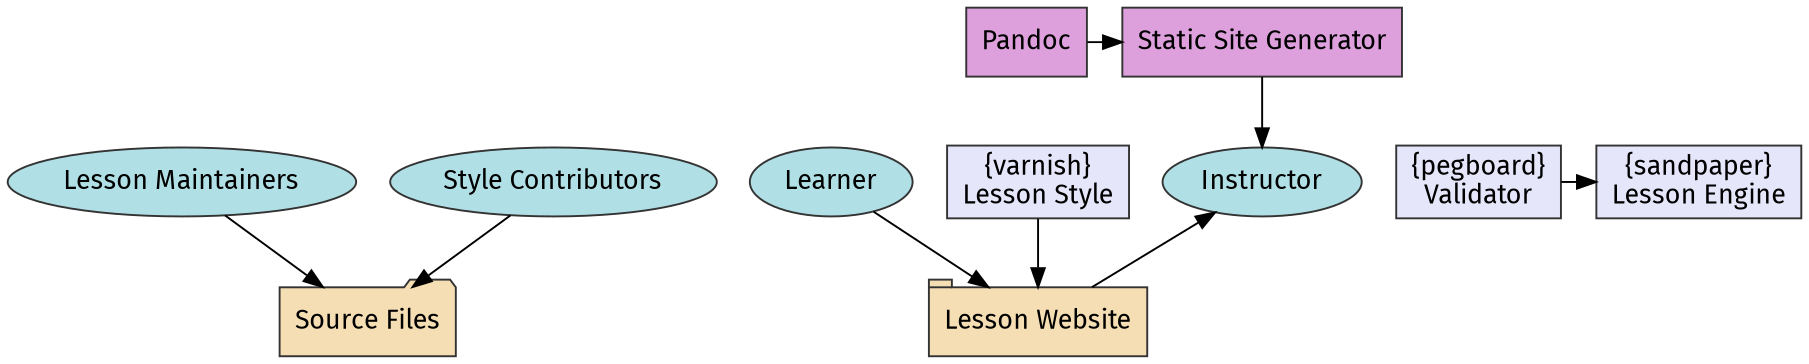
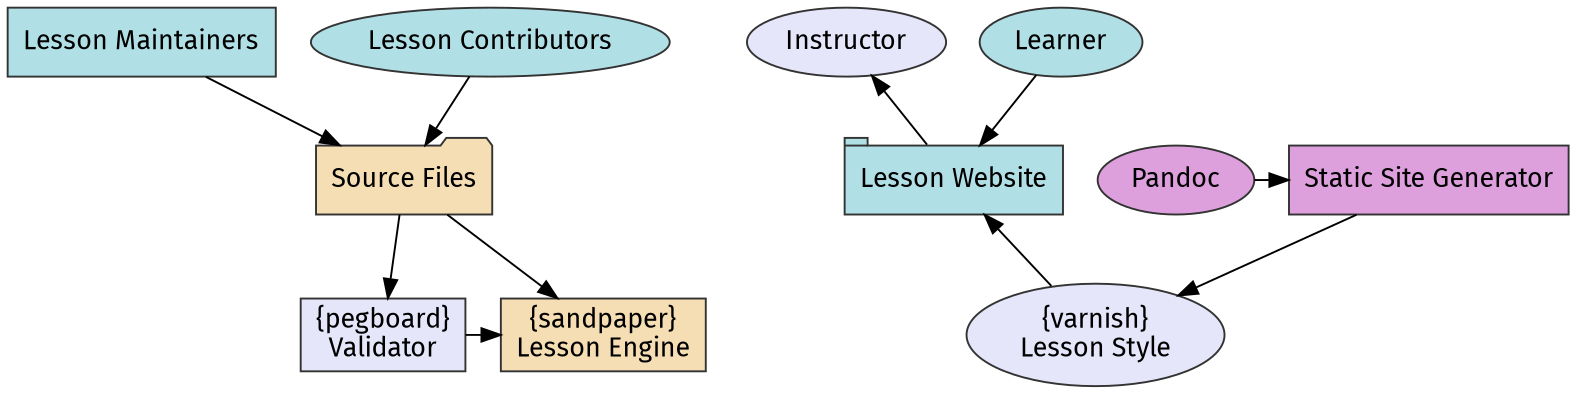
node "Pandoc": shape box -> ellipse
edge "Static Site Generator" -> "Instructor": now "Static Site Generator" -> "{varnish} Lesson Style"
node "Lesson Maintainers": shape ellipse -> box
node "Style Contributors": label "Style Contributors" -> "Lesson Contributors"
node "{varnish} Lesson Style": shape box -> ellipse
node "Instructor": fillcolor powderblue -> lavender
node "{sandpaper} Lesson Engine": fillcolor lavender -> wheat
edge "Source Files" -> "{pegboard} Validator": added
edge "Source Files" -> "{sandpaper} Lesson Engine": added
node "Lesson Website": fillcolor wheat -> powderblue
